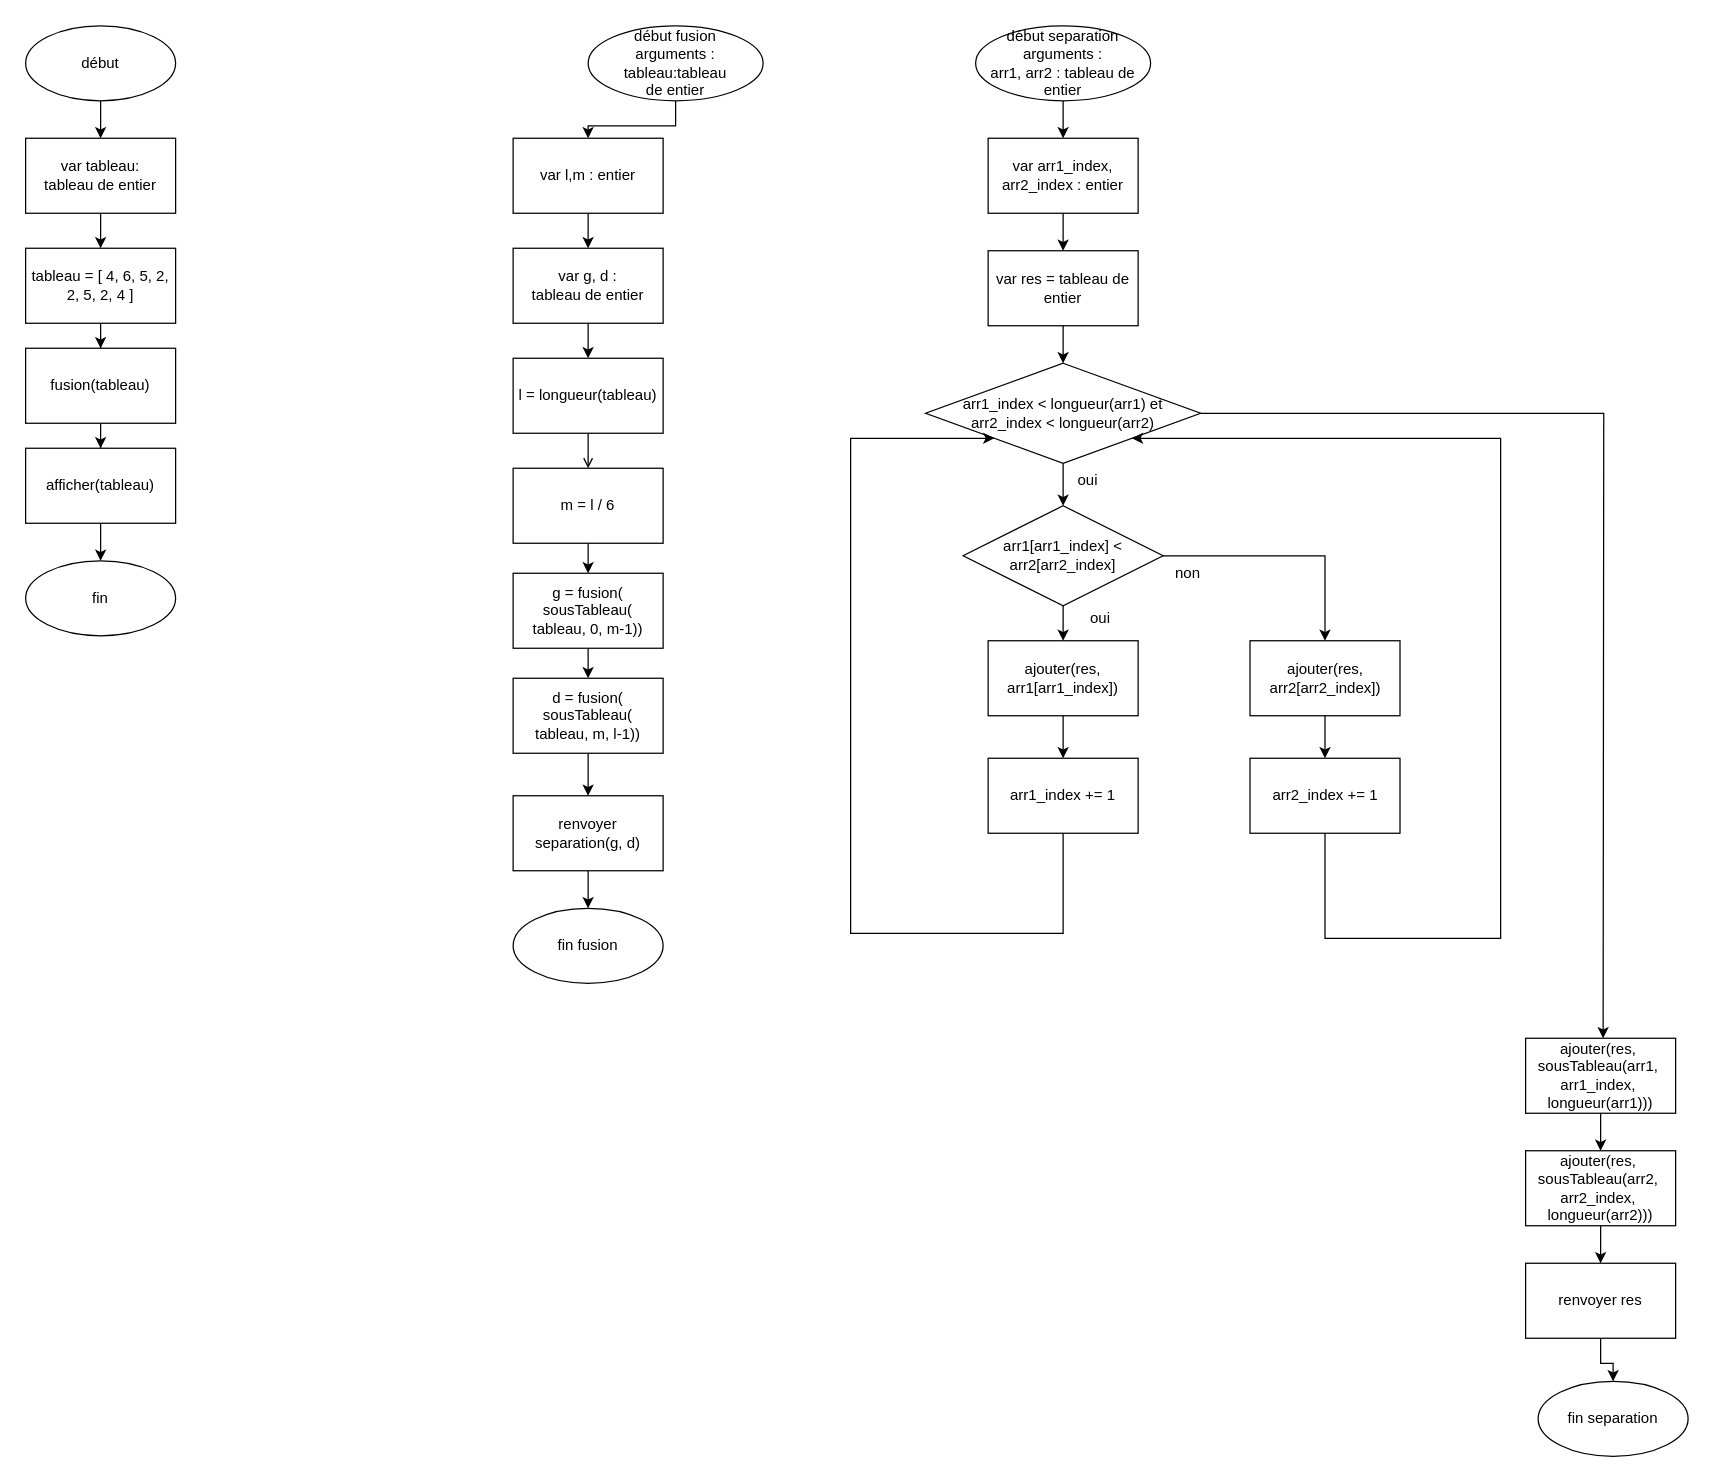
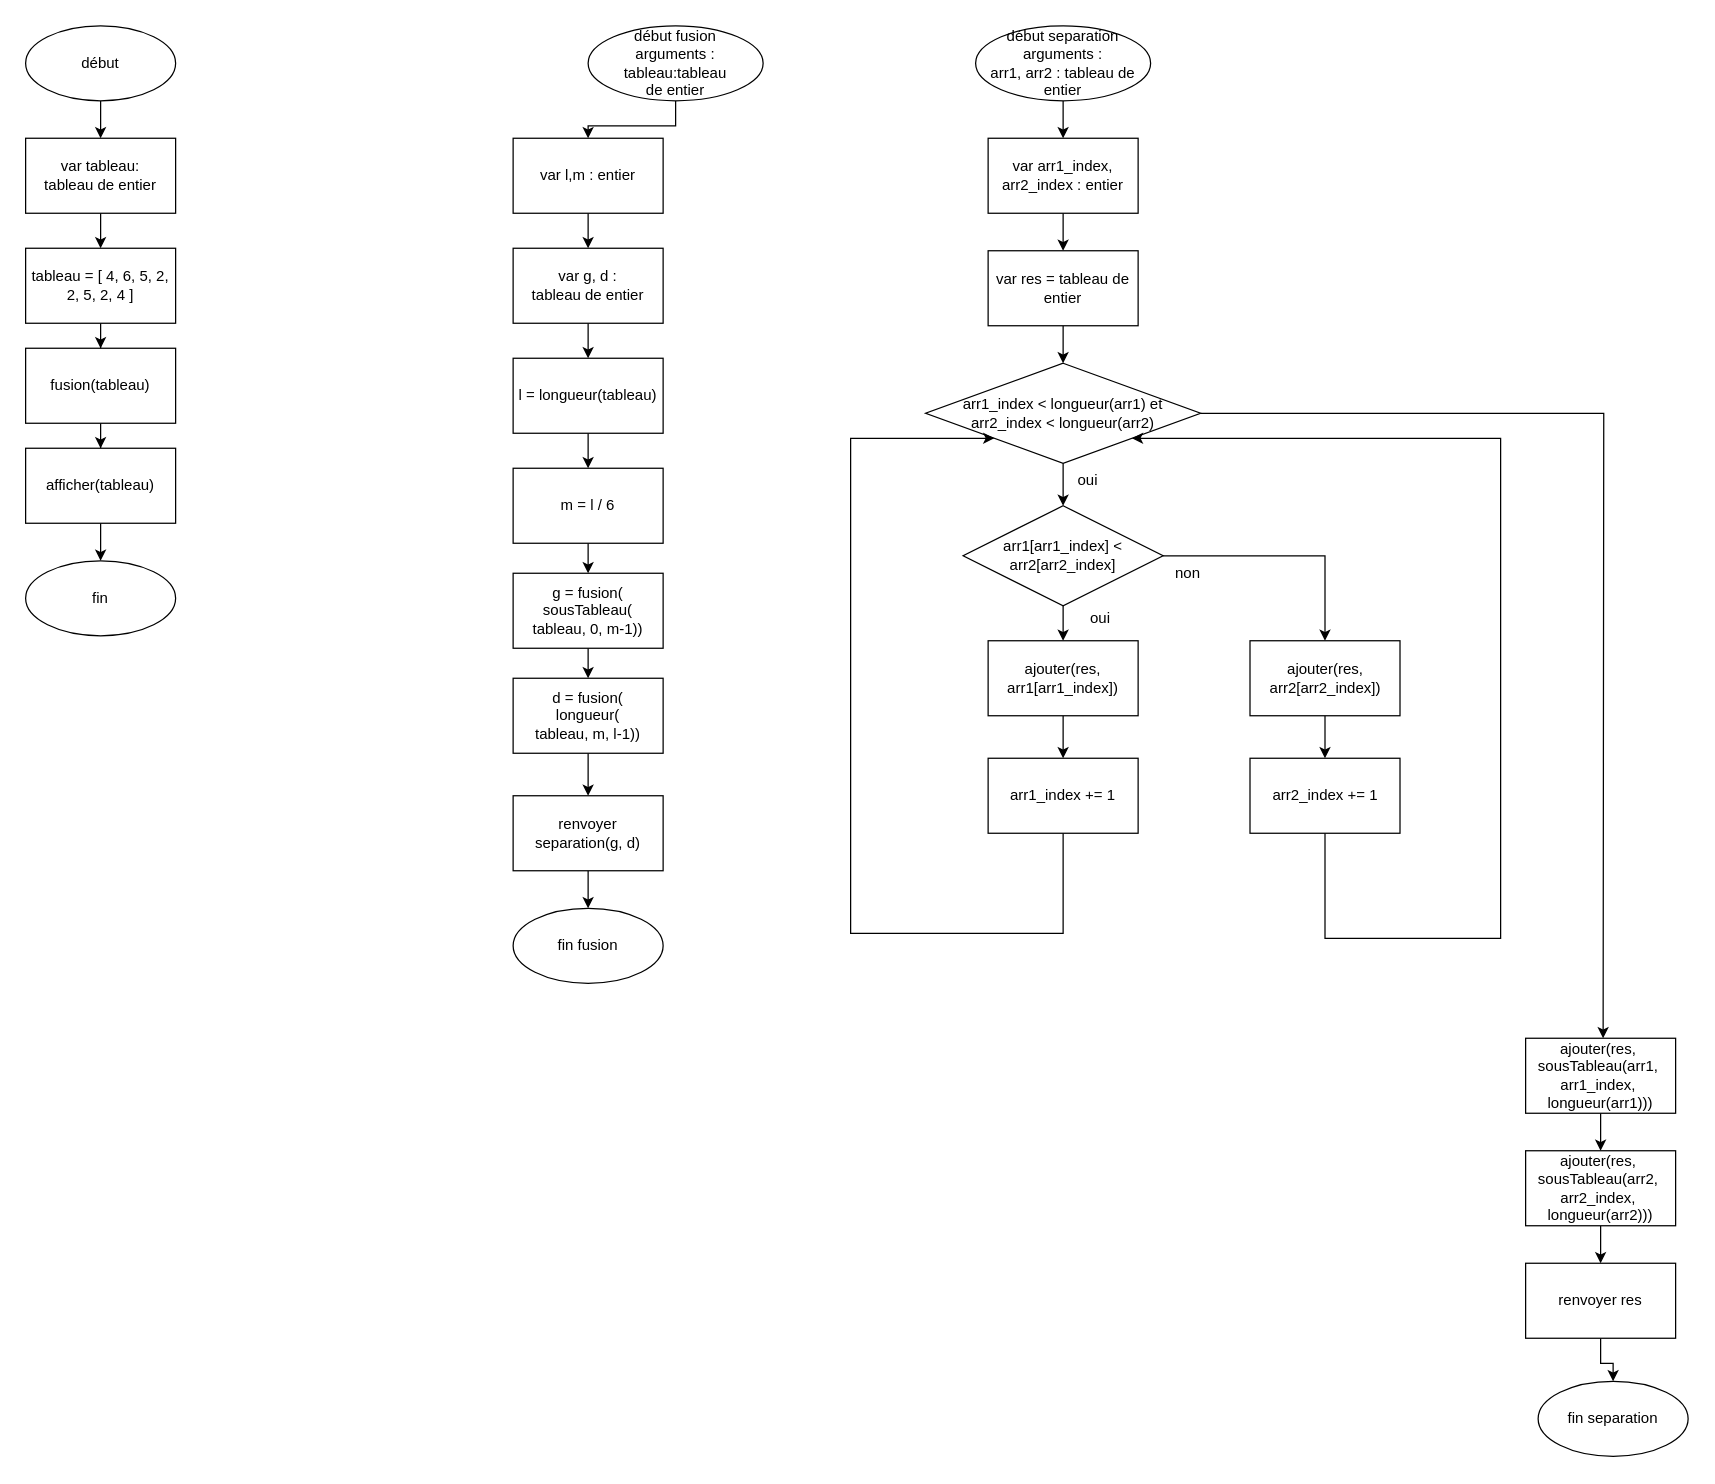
edge "l = longueur(tableau)" -> "m = l / 6": arrowhead open -> classic
node "d = fusion( sousTableau( tableau, m, l-1))": label "d = fusion( sousTableau( tableau, m, l-1))" -> "d = fusion( longueur( tableau, m, l-1))"
